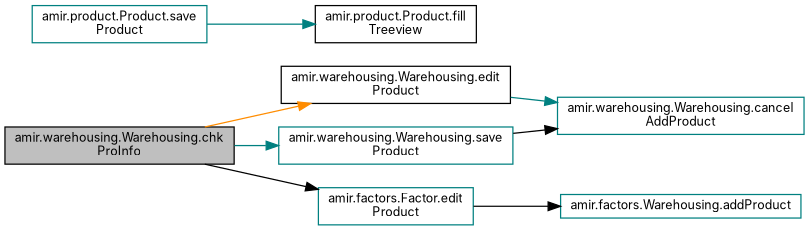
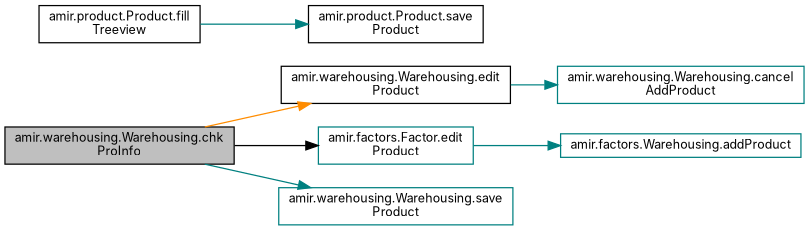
node "amir.product.Product.save Product": color teal -> black
edge "amir.product.Product.save Product" -> "amir.product.Product.fill Treeview": reversed
edge "amir.warehousing.Warehousing.save Product" -> "amir.warehousing.Warehousing.cancel AddProduct": removed
edge "amir.factors.Factor.edit Product" -> "amir.factors.Warehousing.addProduct": color black -> teal
